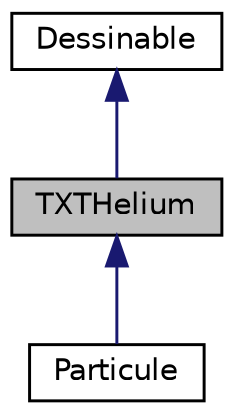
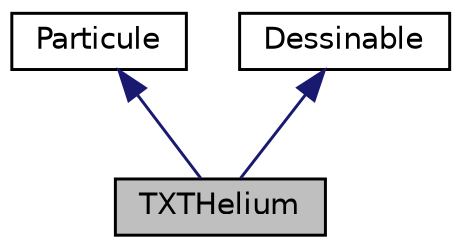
edge "Particule" -> "TXTHelium": reversed
